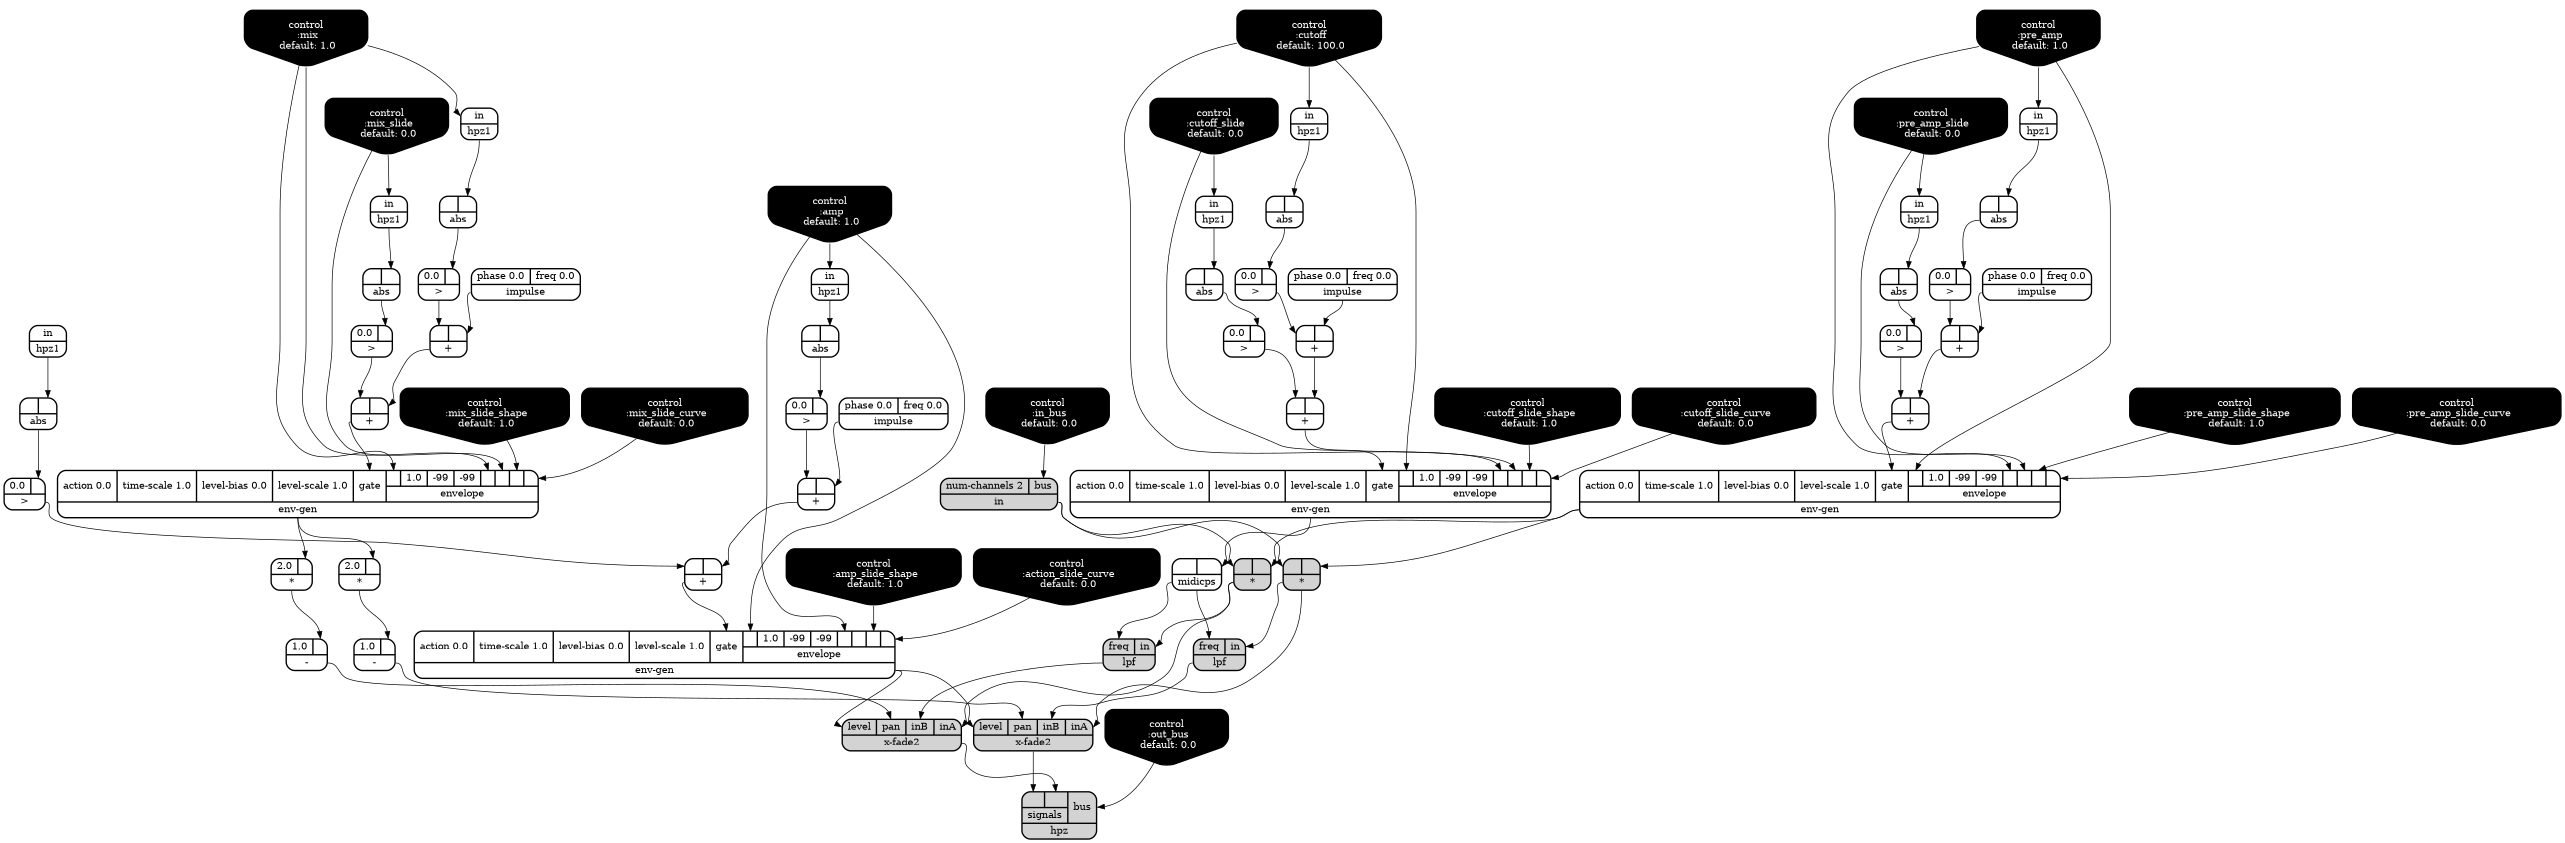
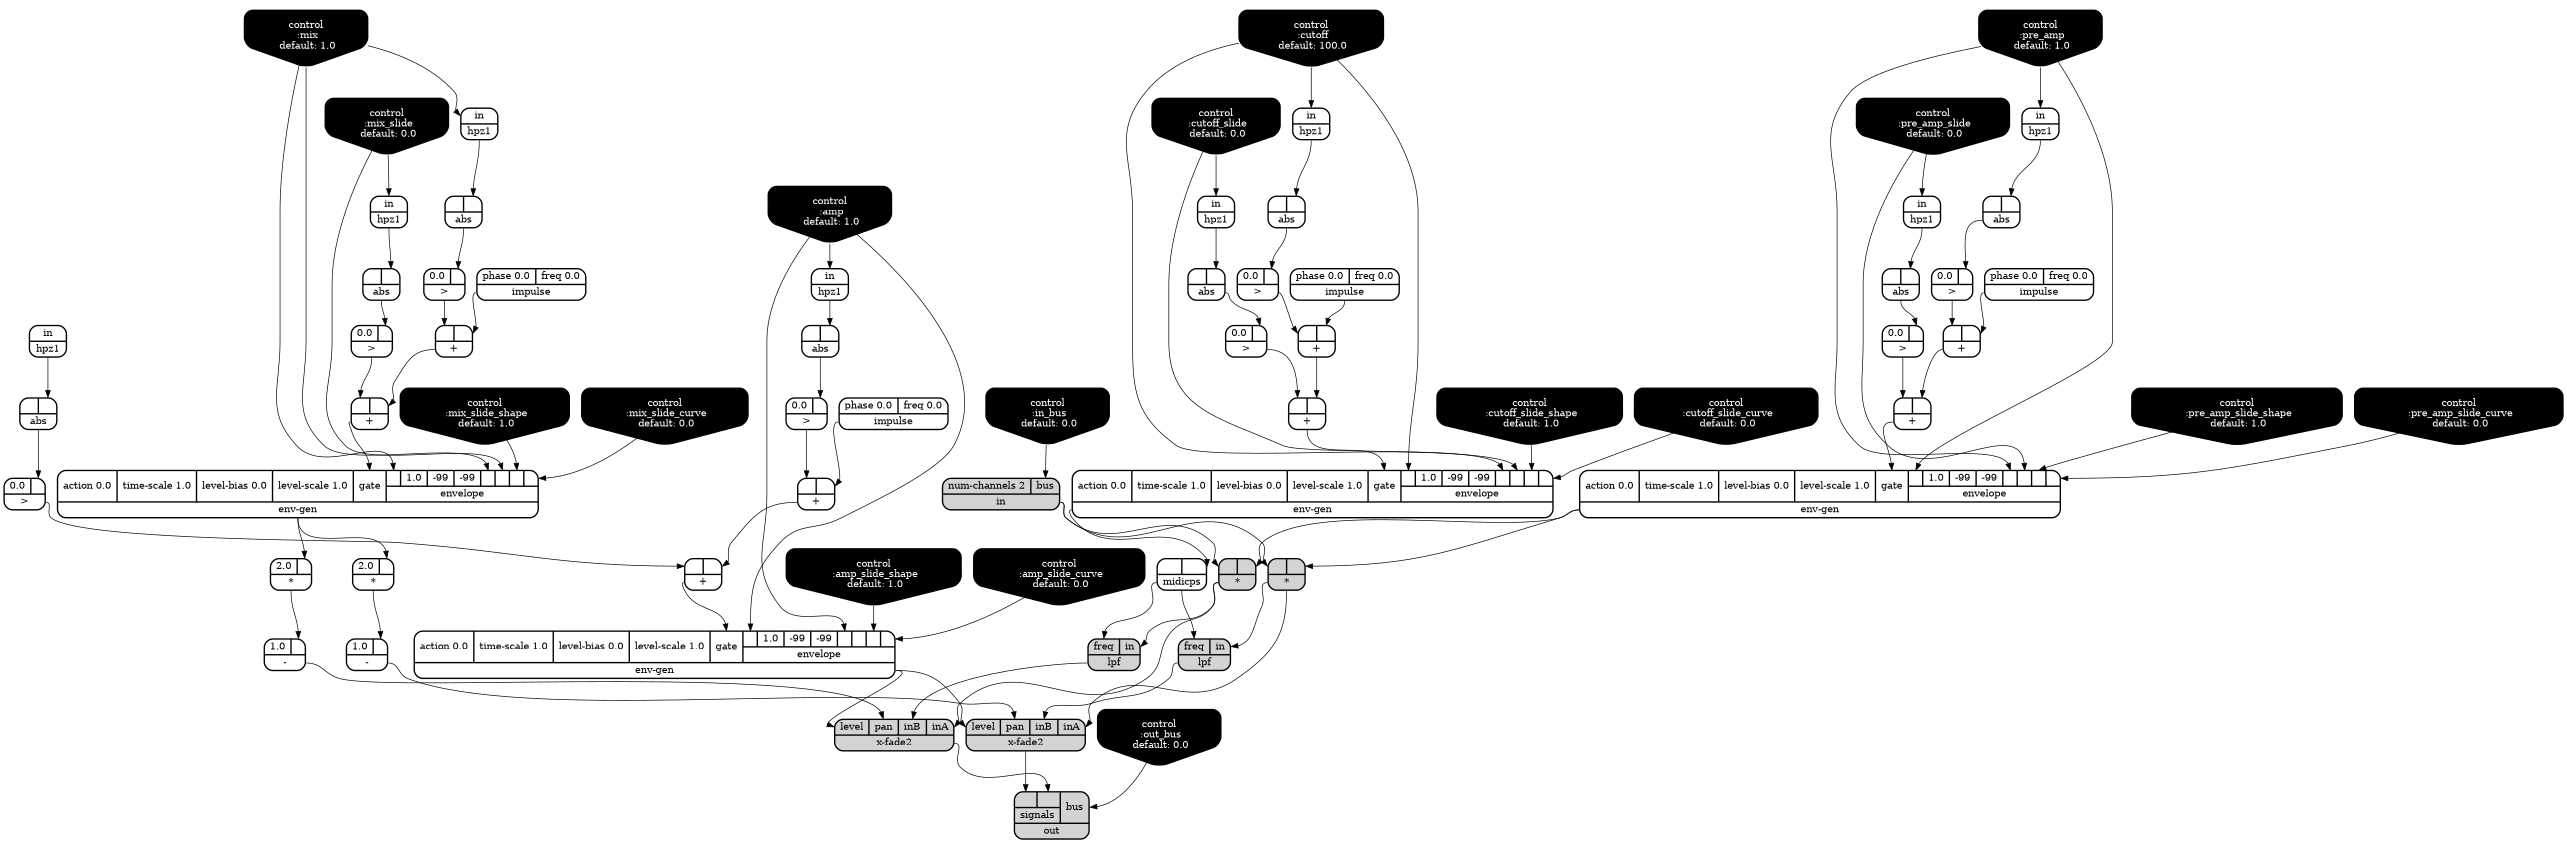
node "control :action_slide_curve default: 0.0": label "control :action_slide_curve default: 0.0" -> "control :amp_slide_curve default: 0.0"
node "signals": text "hpz" -> "out"
